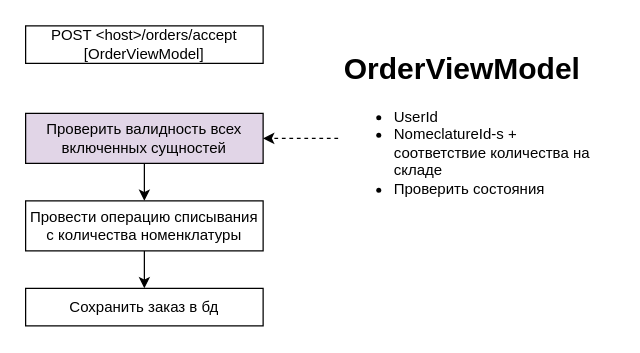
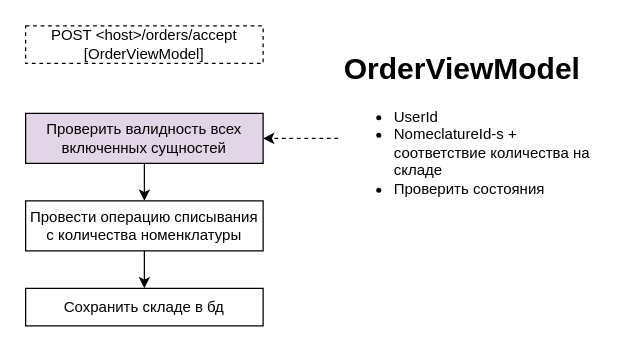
node "POST <host>/orders/accept [OrderViewModel]": style solid -> dashed
node "Сохранить заказ в бд": label "Сохранить заказ в бд" -> "Сохранить складе в бд"
